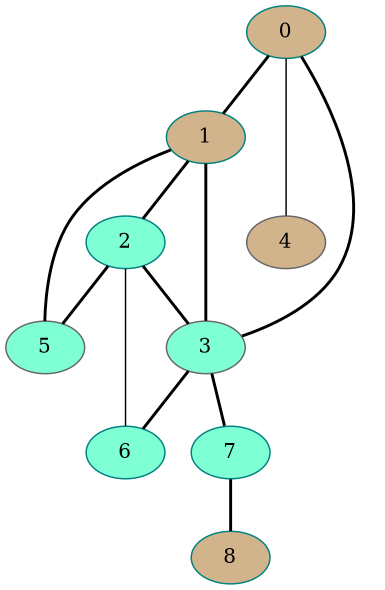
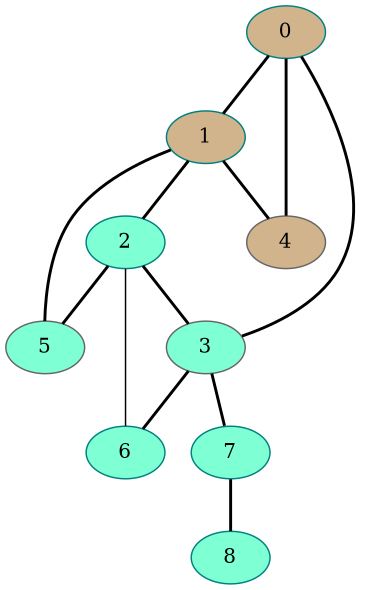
edge "0" -- "4": style solid -> bold
edge "1" -- "3": now "1" -- "4"
node "8": fillcolor tan -> aquamarine
